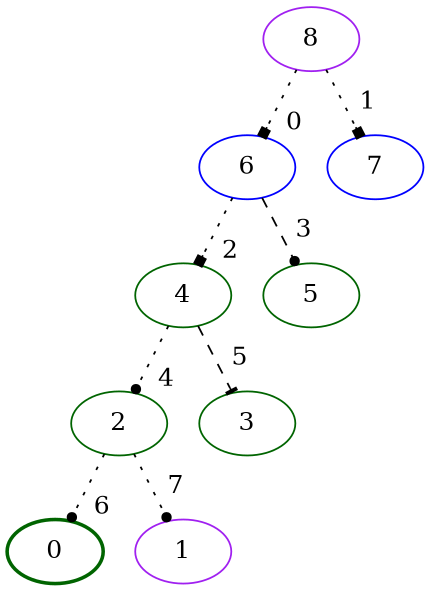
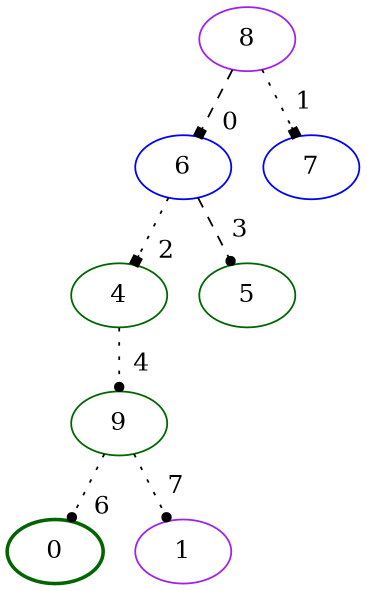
edge "8" -> "6": style dotted -> dashed
node "2": label "2" -> "9"
node "3": removed
